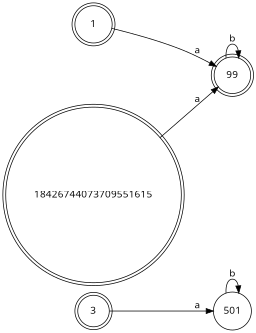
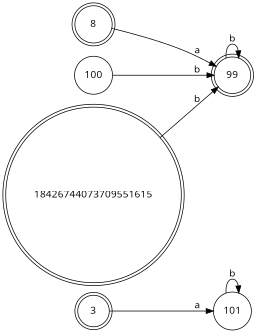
node "1": label "1" -> "8"
node "100": added
edge "18426744073709551615" -> "99": label "a" -> "b"
node "501": label "501" -> "101"
